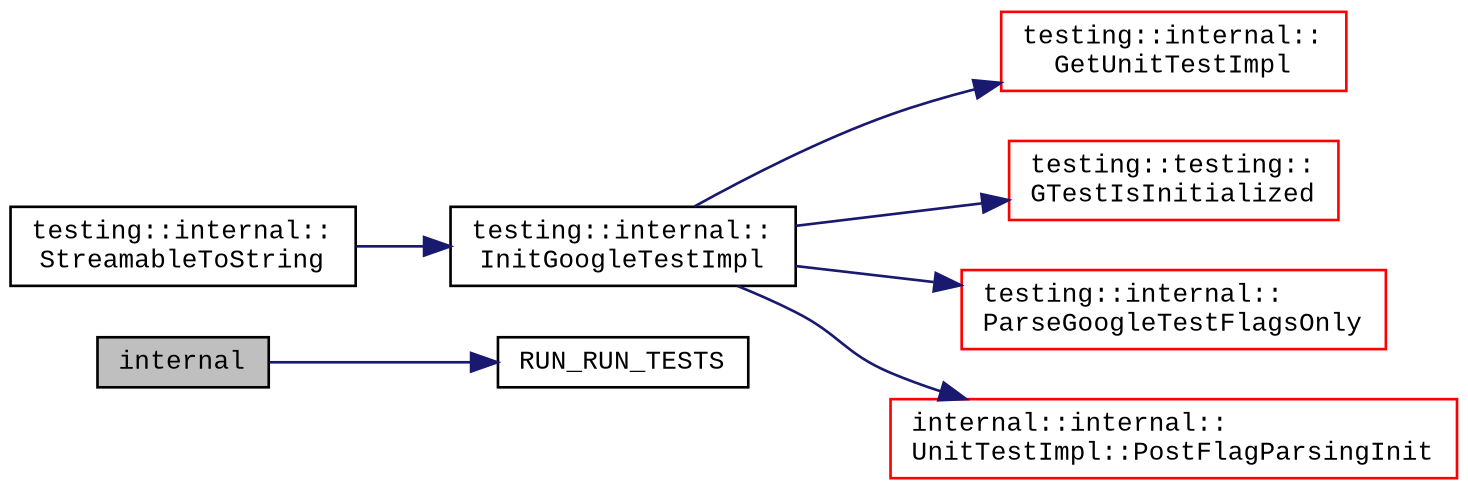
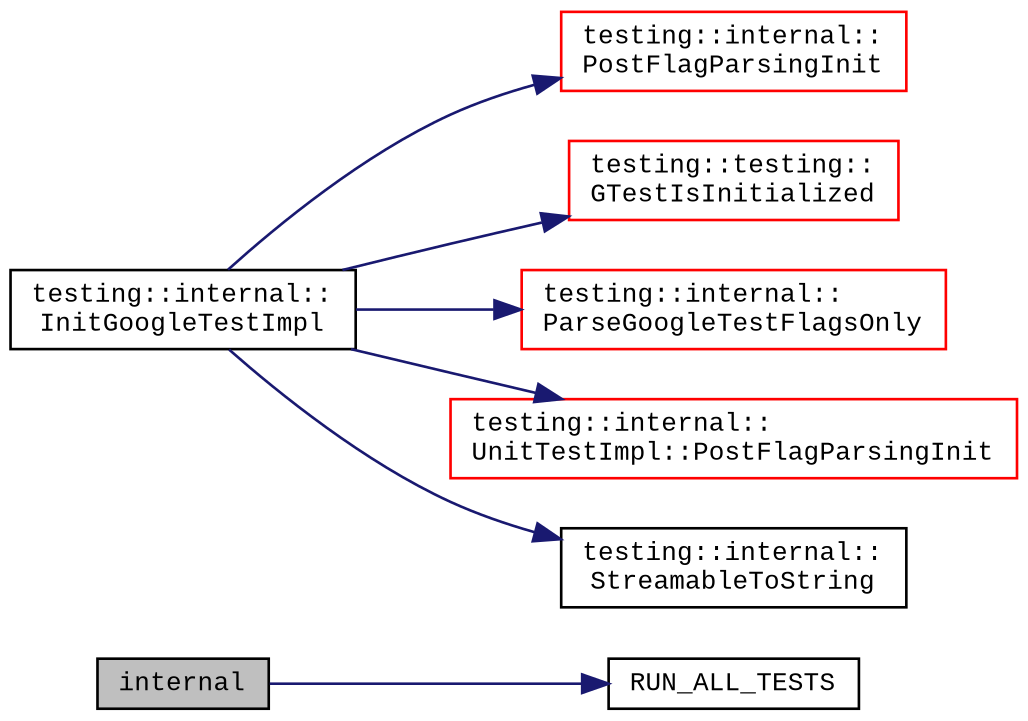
node "testing::internal:: GetUnitTestImpl": label "testing::internal:: GetUnitTestImpl" -> "testing::internal:: PostFlagParsingInit"
edge "testing::internal:: StreamableToString" -> "testing::internal:: InitGoogleTestImpl": reversed
node "RUN_RUN_TESTS": label "RUN_RUN_TESTS" -> "RUN_ALL_TESTS"
node "internal::internal:: UnitTestImpl::PostFlagParsingInit": label "internal::internal:: UnitTestImpl::PostFlagParsingInit" -> "testing::internal:: UnitTestImpl::PostFlagParsingInit"
